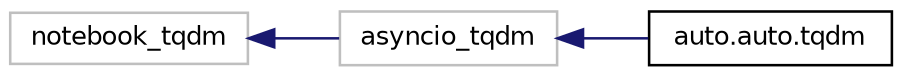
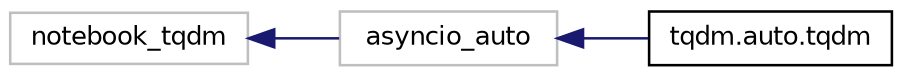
node "asyncio_tqdm": label "asyncio_tqdm" -> "asyncio_auto"
node "auto.auto.tqdm": label "auto.auto.tqdm" -> "tqdm.auto.tqdm"
